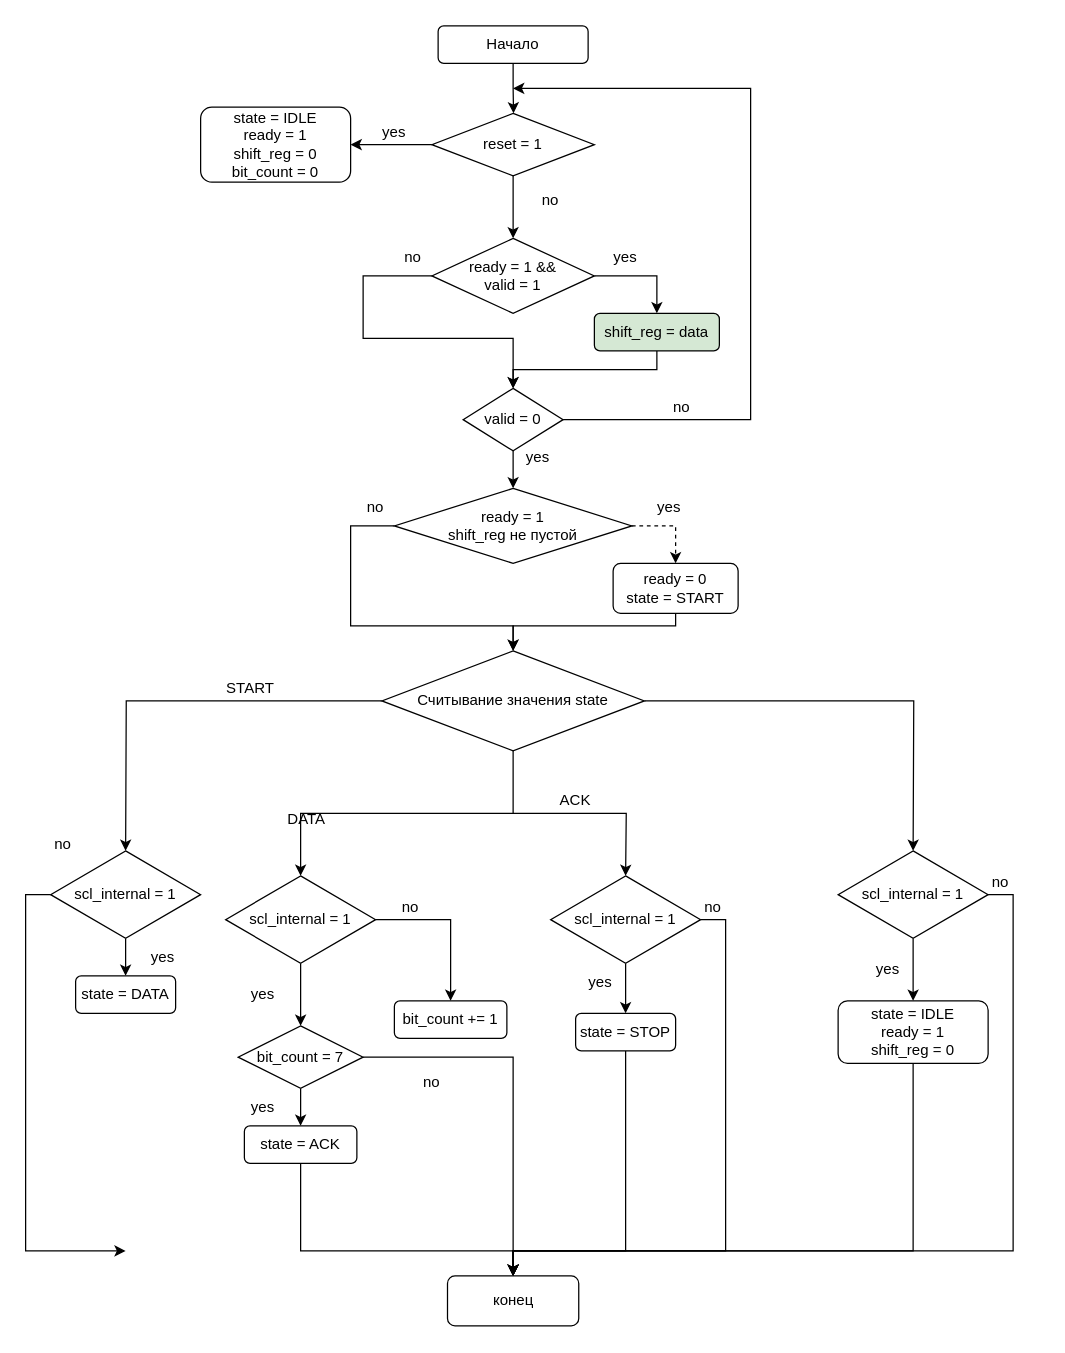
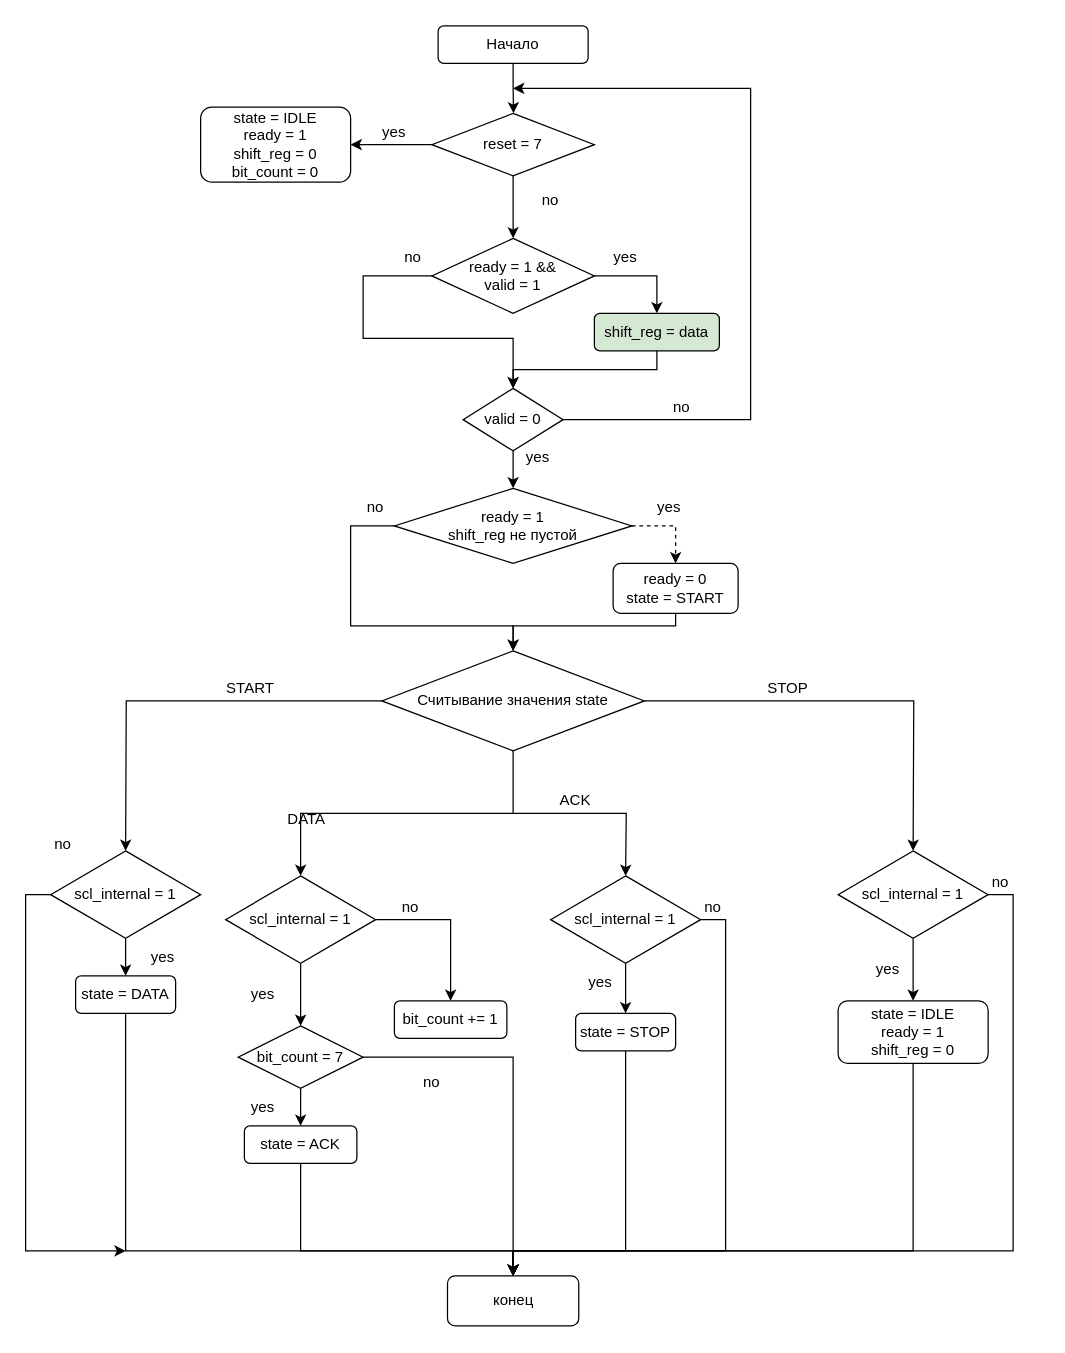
node "reset = 1": label "reset = 1" -> "reset = 7"
node "STOP": added
edge "state = DATA" -> "конец": added
